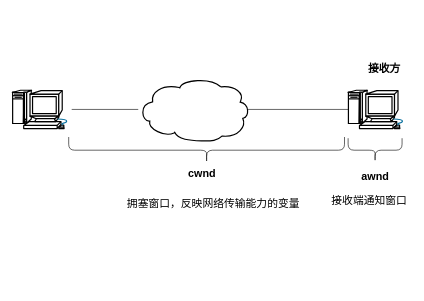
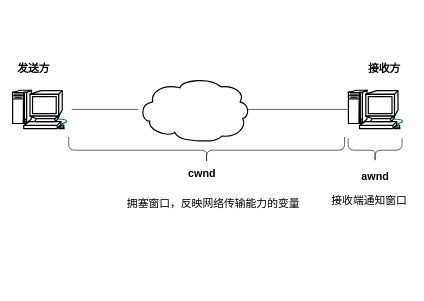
node "发送方": added
